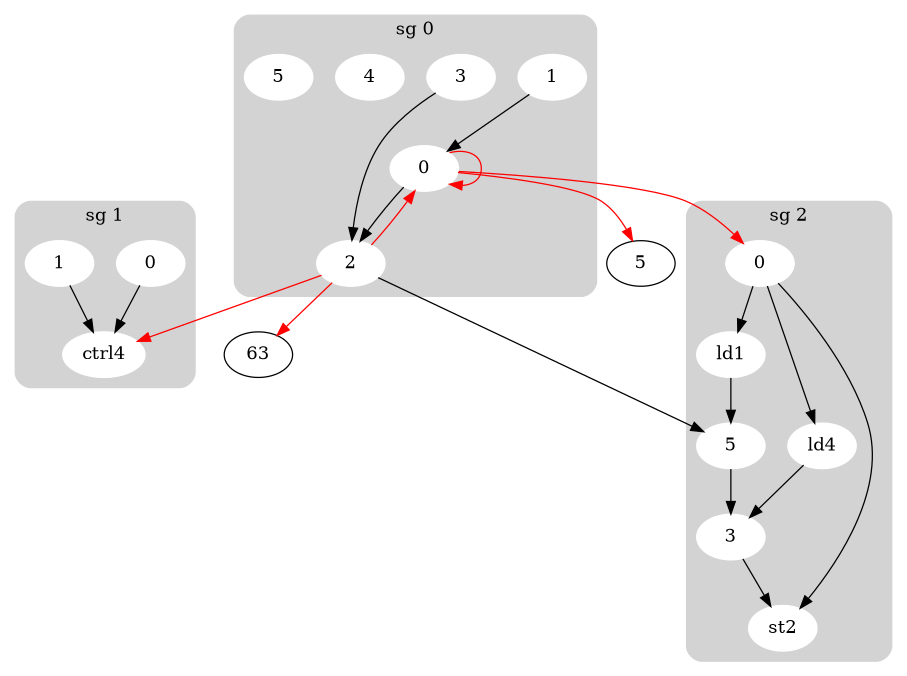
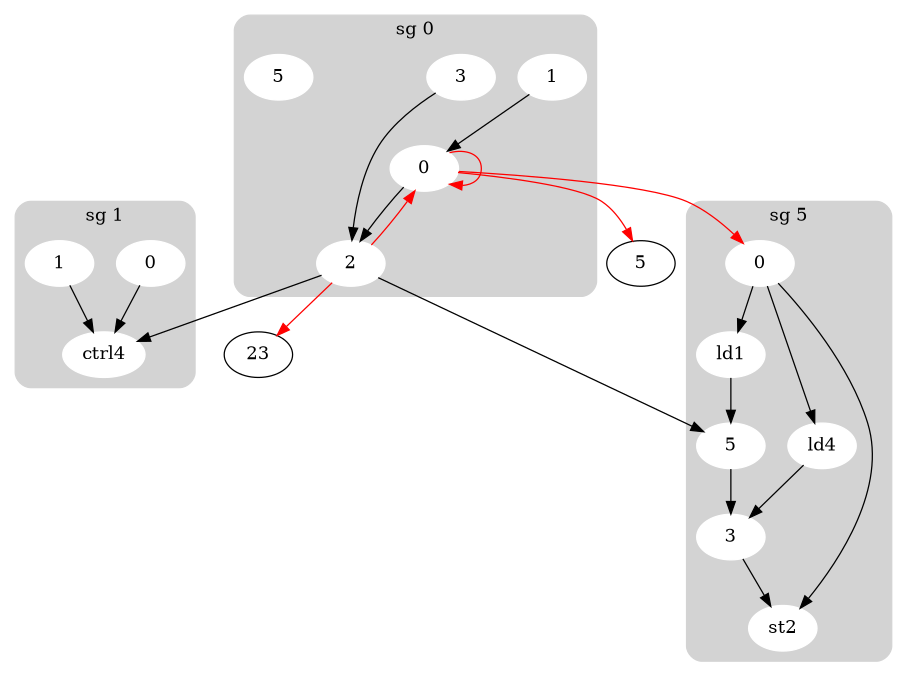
node "4": removed
cluster "sg 2": label "sg 2" -> "sg 5"
edge "2" -> "ctrl4": color red -> black
node "63": label "63" -> "23"
